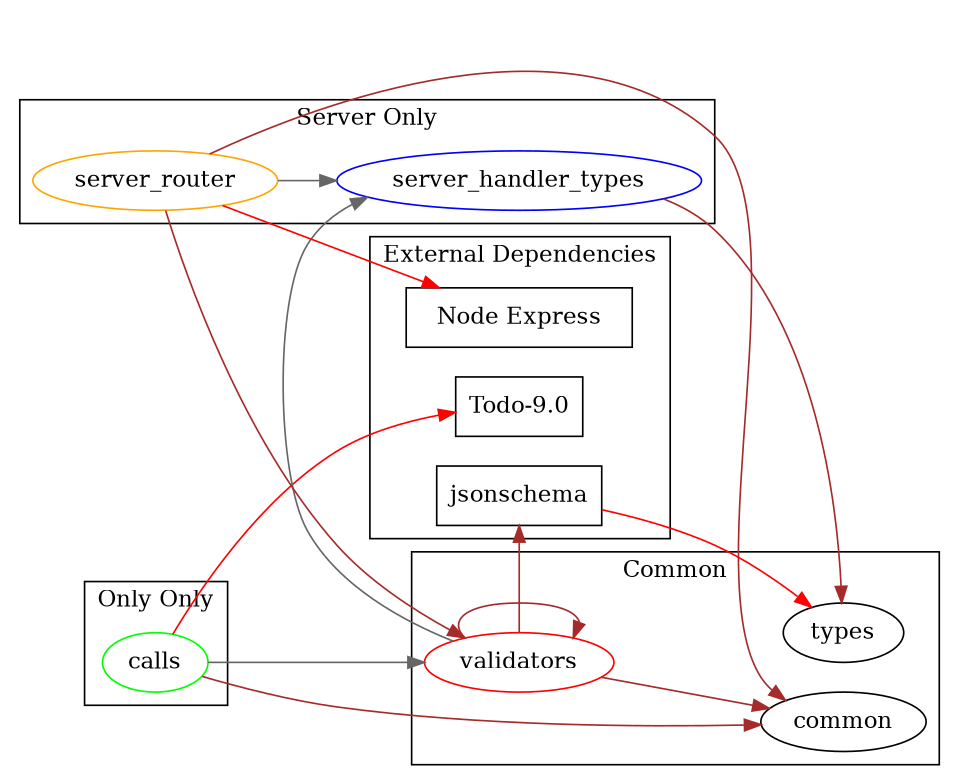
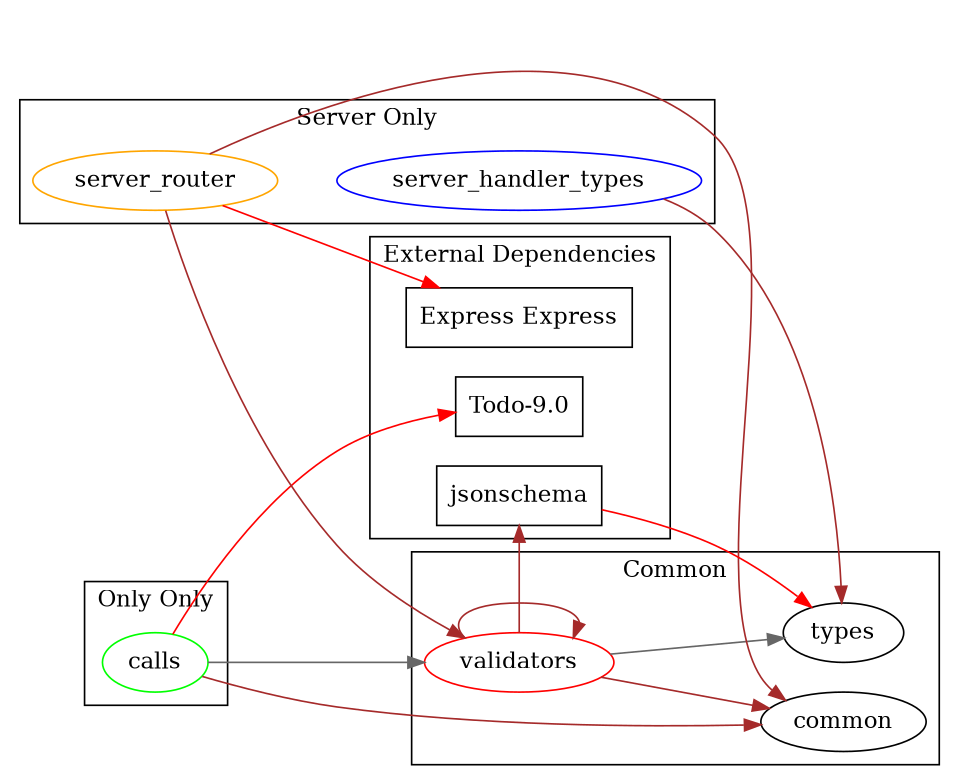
edge "server_router" -> "server_handler_types": removed
node "Node Express": label "Node Express" -> "Express Express"
edge "validators" -> "server_handler_types": now "validators" -> "types"
